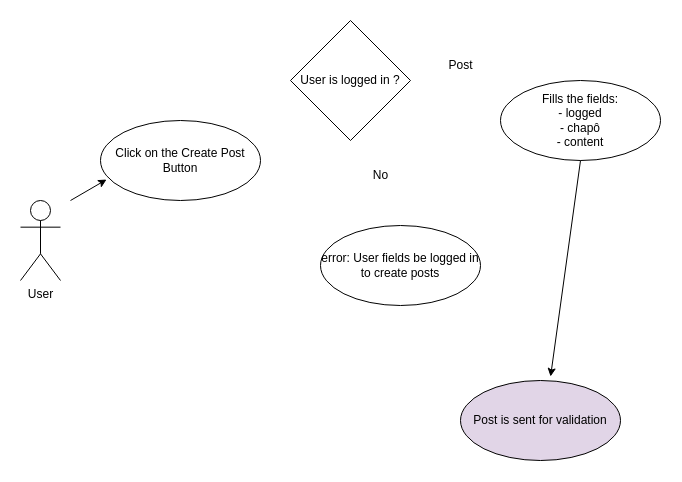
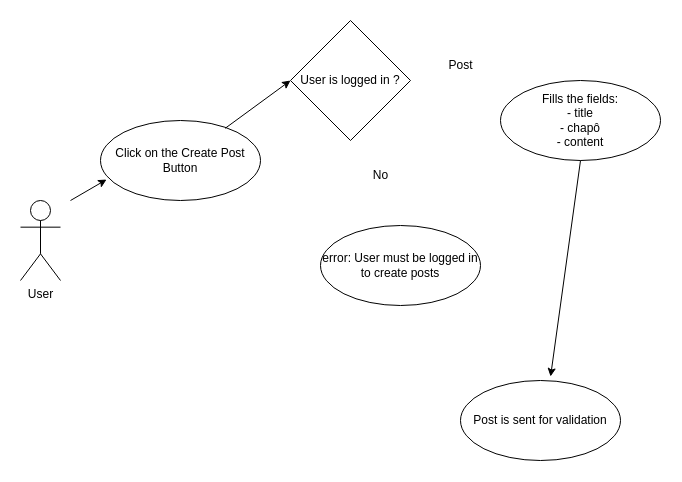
edge "Click on the Create Post Button" -> "User is logged in ?": added
node "Fills the fields: - logged - chapô - content": label "Fills the fields: - logged - chapô - content" -> "Fills the fields: - title - chapô - content"
node "error: User fields be logged in to create posts": label "error: User fields be logged in to create posts" -> "error: User must be logged in to create posts"
node "Post is sent for validation": fillcolor #e1d5e7 -> #ffffff
